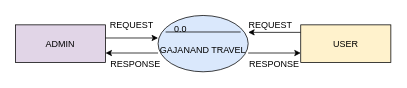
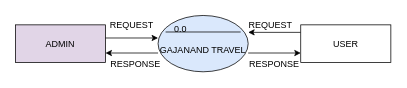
node "USER": fillcolor #fff2cc -> #ffffff
